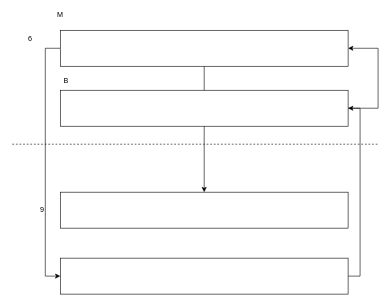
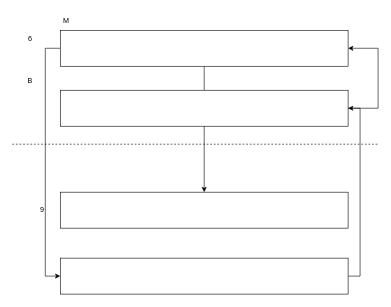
node "M": moved (60, 15) -> (66, 21)
node "B": moved (66, 81) -> (30, 81)
